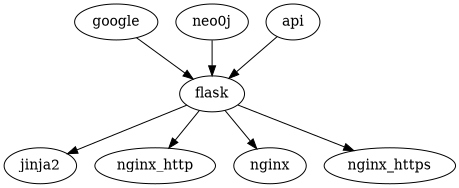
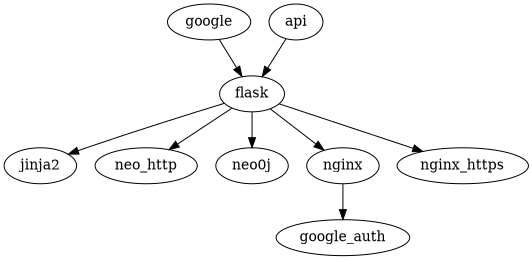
edge "neo0j" -> "flask": reversed
node "nginx_http": label "nginx_http" -> "neo_http"
node "google_auth": added
